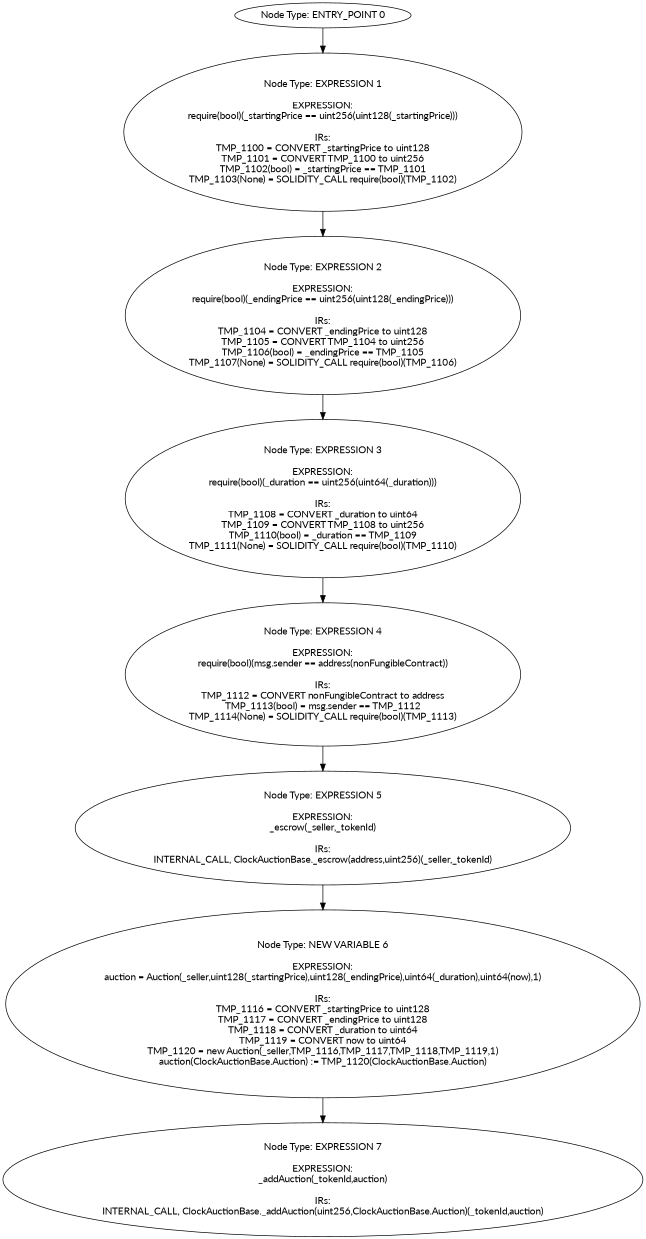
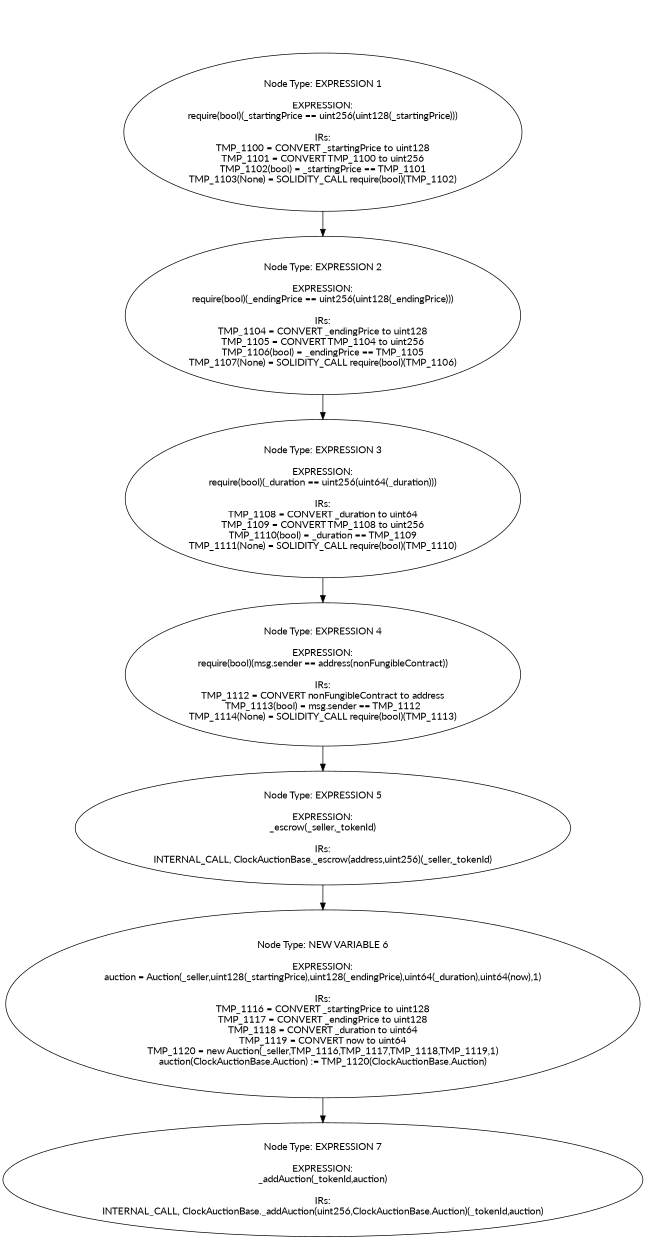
node "Node Type: ENTRY_POINT 0": removed
